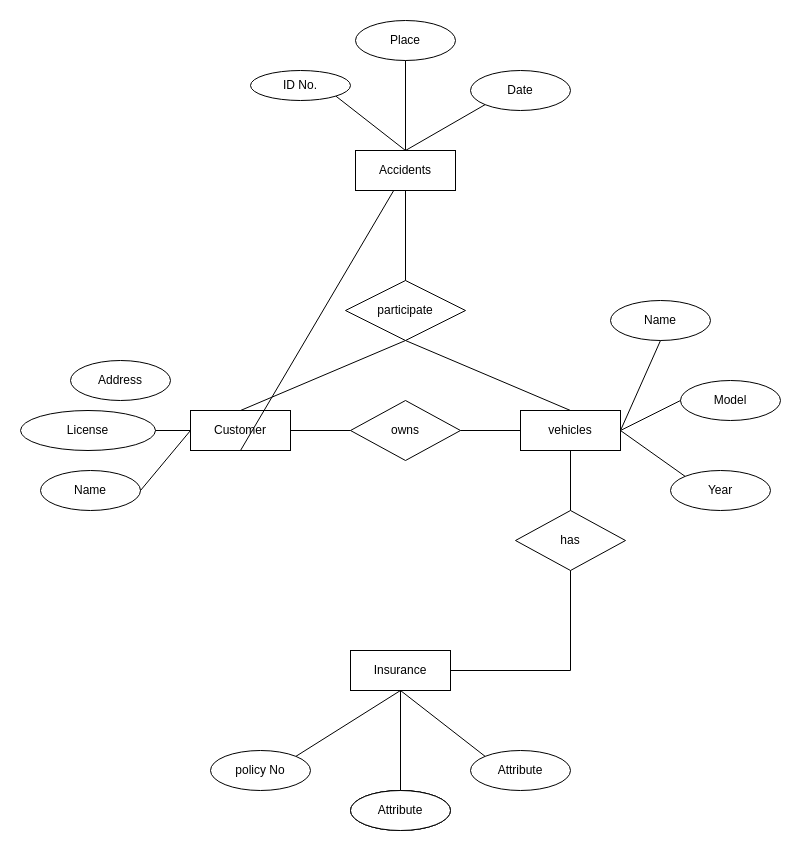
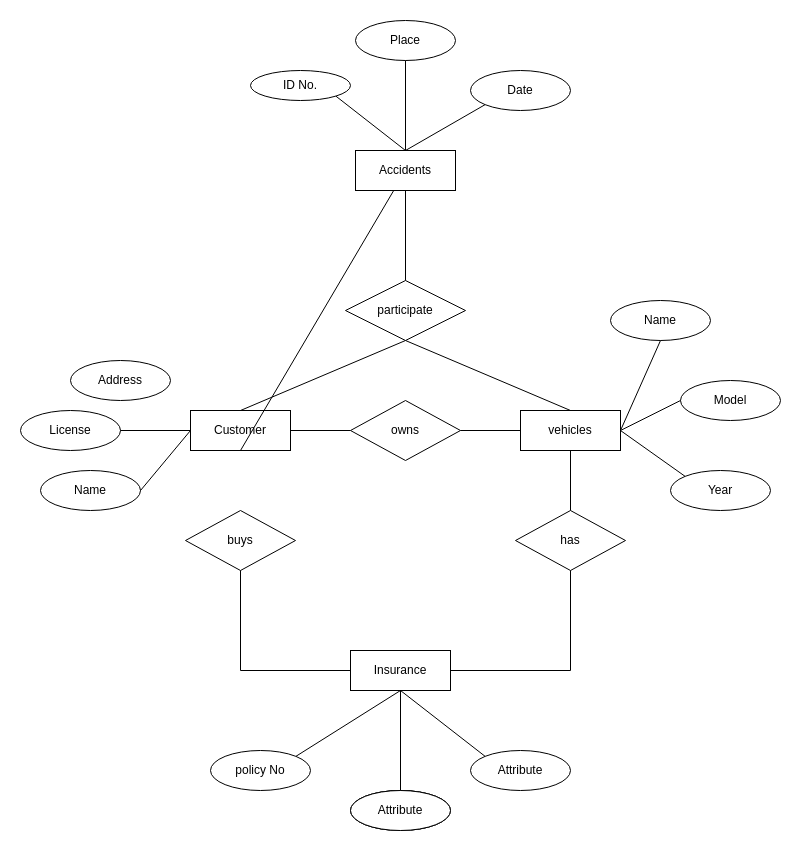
node "License": size 135x40 -> 100x40
node "buys": added
edge "buys" -- "Insurance": added
